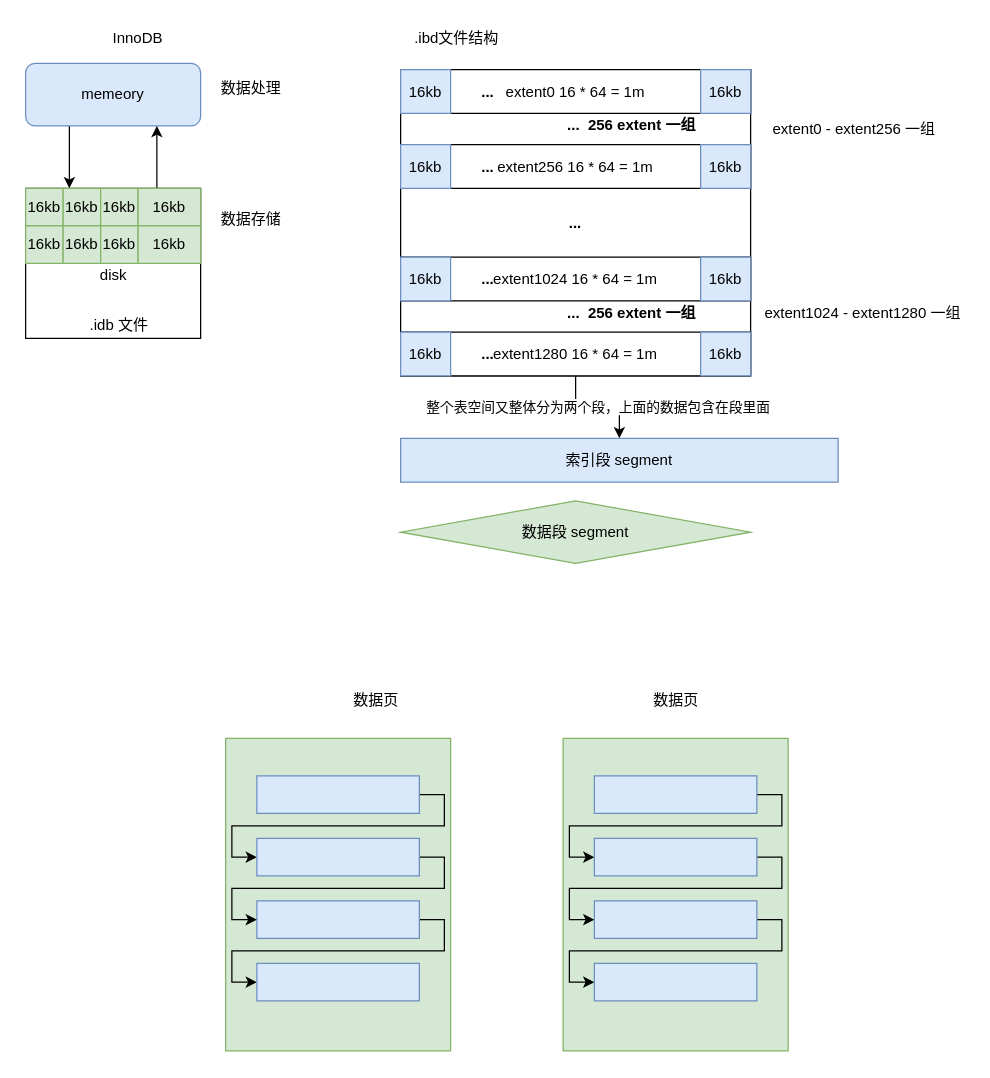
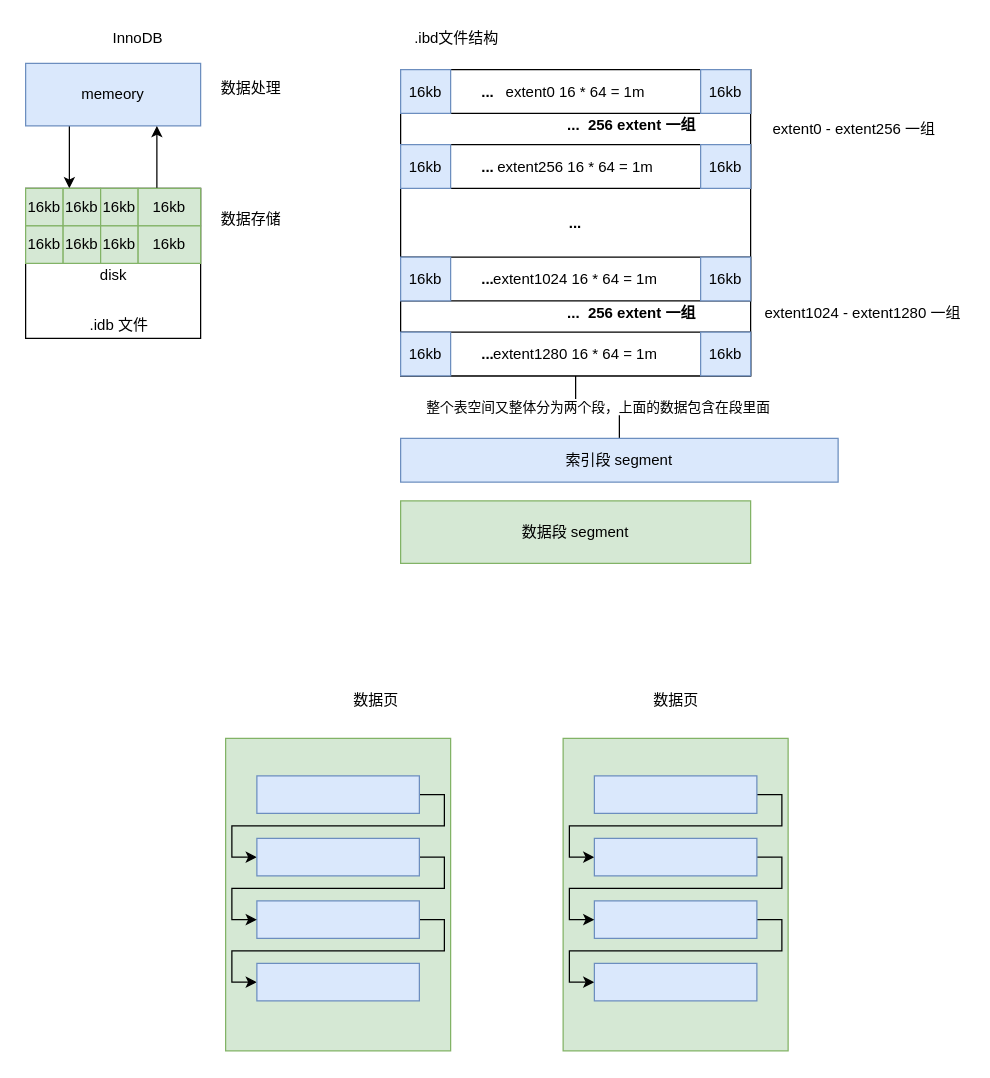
node "memeory": shape rounded rectangle -> rectangle
edge "extent1280 16 * 64 = 1m" -> "索引段 segment": arrowhead classic -> none
node "数据段 segment": shape diamond -> rectangle
